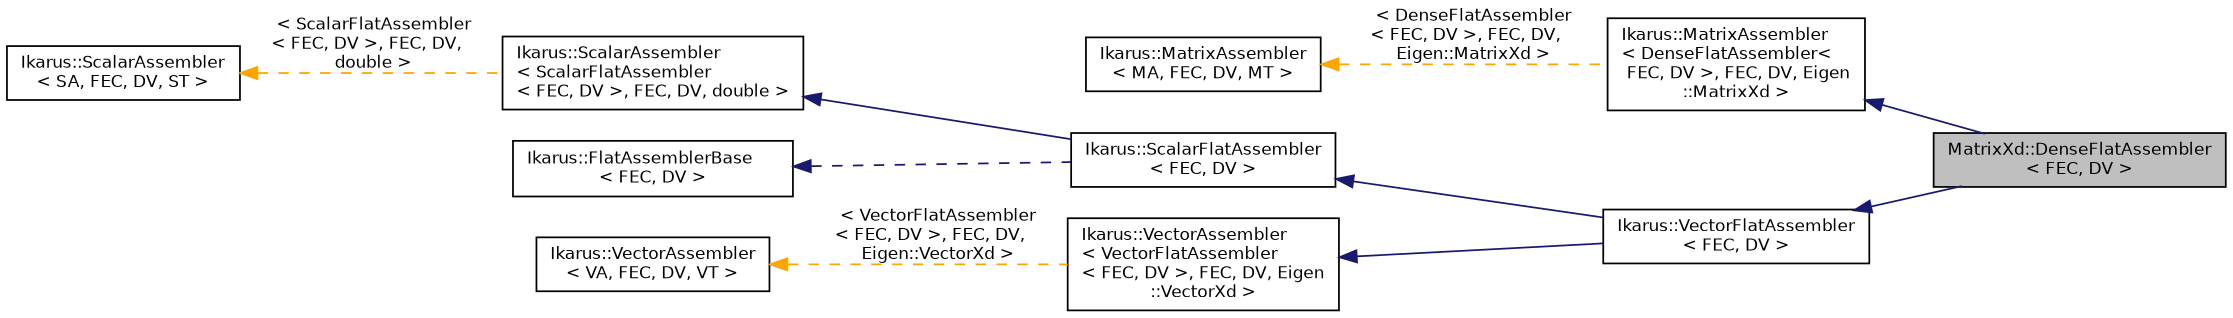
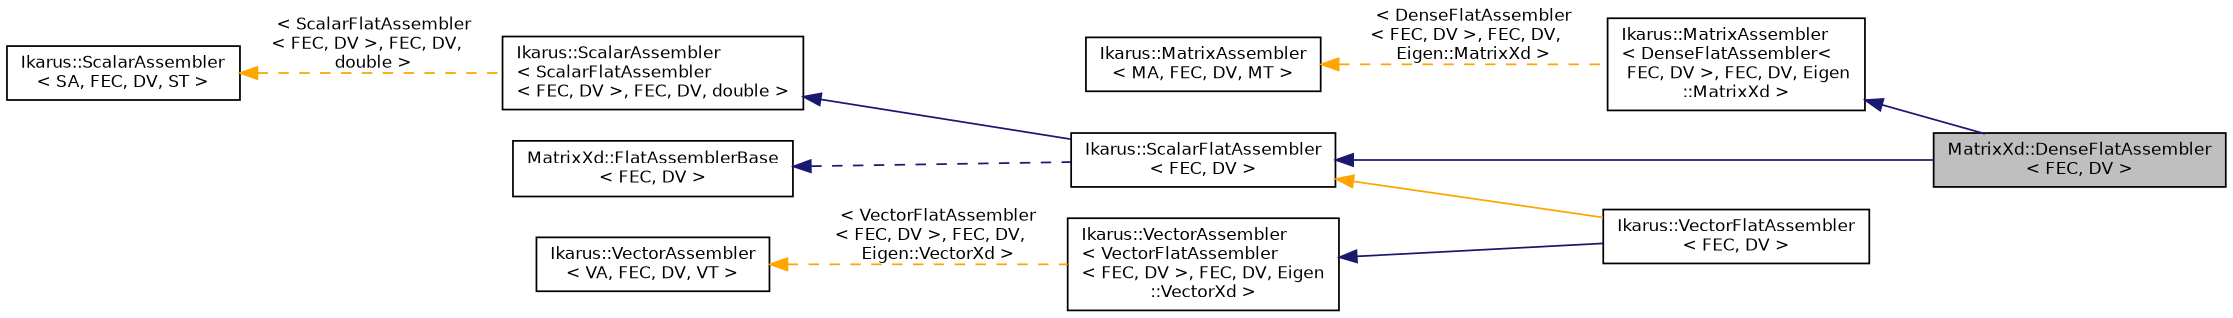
node "Ikarus::FlatAssemblerBase < FEC, DV >": label "Ikarus::FlatAssemblerBase < FEC, DV >" -> "MatrixXd::FlatAssemblerBase < FEC, DV >"
edge "MatrixXd::DenseFlatAssembler < FEC, DV >" -> "Ikarus::VectorFlatAssembler < FEC, DV >": now "MatrixXd::DenseFlatAssembler < FEC, DV >" -> "Ikarus::ScalarFlatAssembler < FEC, DV >"
edge "Ikarus::VectorFlatAssembler < FEC, DV >" -> "Ikarus::ScalarFlatAssembler < FEC, DV >": color midnightblue -> orange
